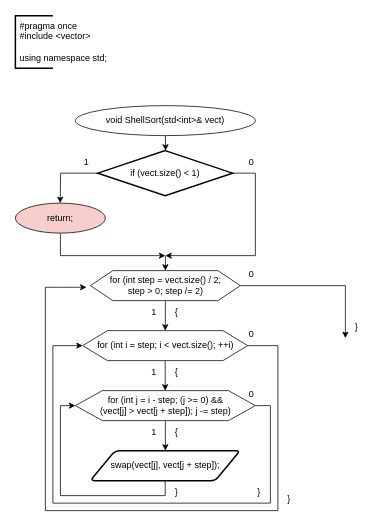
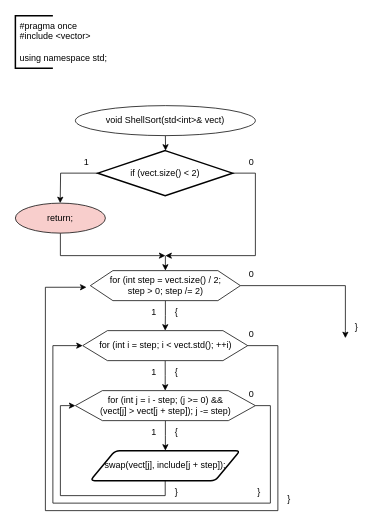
node "if (vect.size() < 1)": label "if (vect.size() < 1)" -> "if (vect.size() < 2)"
node "for (int i = step; i < vect.size(); ++i)": label "for (int i = step; i < vect.size(); ++i)" -> "for (int i = step; i < vect.std(); ++i)"
node "swap(vect[j], vect[j + step]);": label "swap(vect[j], vect[j + step]);" -> "swap(vect[j], include[j + step]);"
